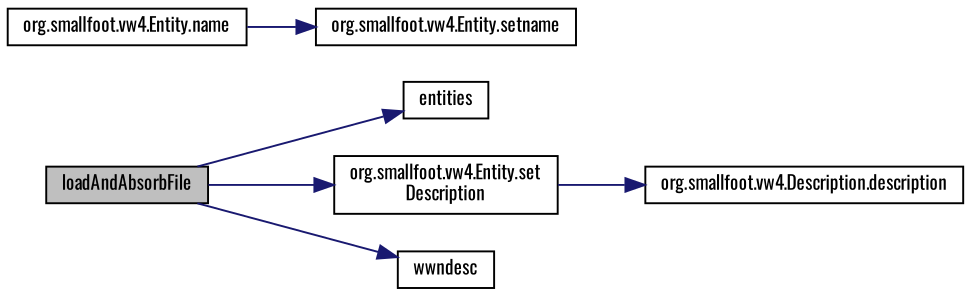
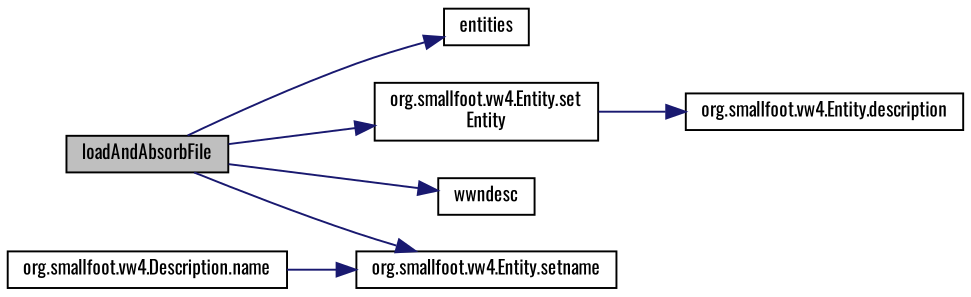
node "org.smallfoot.vw4.Entity.name": label "org.smallfoot.vw4.Entity.name" -> "org.smallfoot.vw4.Description.name"
node "org.smallfoot.vw4.Entity.set Description": label "org.smallfoot.vw4.Entity.set Description" -> "org.smallfoot.vw4.Entity.set Entity"
node "org.smallfoot.vw4.Description.description": label "org.smallfoot.vw4.Description.description" -> "org.smallfoot.vw4.Entity.description"
edge "loadAndAbsorbFile" -> "org.smallfoot.vw4.Entity.setname": added
